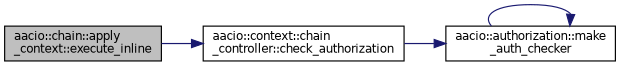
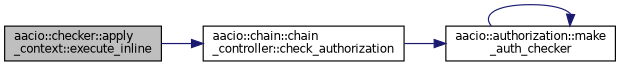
node "aacio::chain::apply _context::execute_inline": label "aacio::chain::apply _context::execute_inline" -> "aacio::checker::apply _context::execute_inline"
node "aacio::context::chain _controller::check_authorization": label "aacio::context::chain _controller::check_authorization" -> "aacio::chain::chain _controller::check_authorization"
